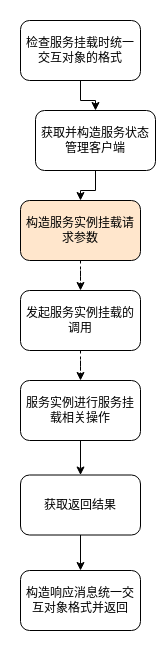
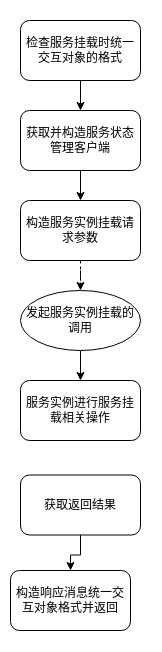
node "获取并构造服务状态管理客户端": moved (96, 141) -> (81, 141)
node "构造服务实例挂载请求参数": fillcolor #ffe6cc -> #ffffff
node "发起服务实例挂载的调用": shape rounded rectangle -> ellipse
edge "发起服务实例挂载的调用" -> "服务实例进行服务挂载相关操作": style dashed -> solid
edge "服务实例进行服务挂载相关操作" -> "获取返回结果": removed
node "构造响应消息统一交互对象格式并返回": moved (81, 601) -> (71, 601)
